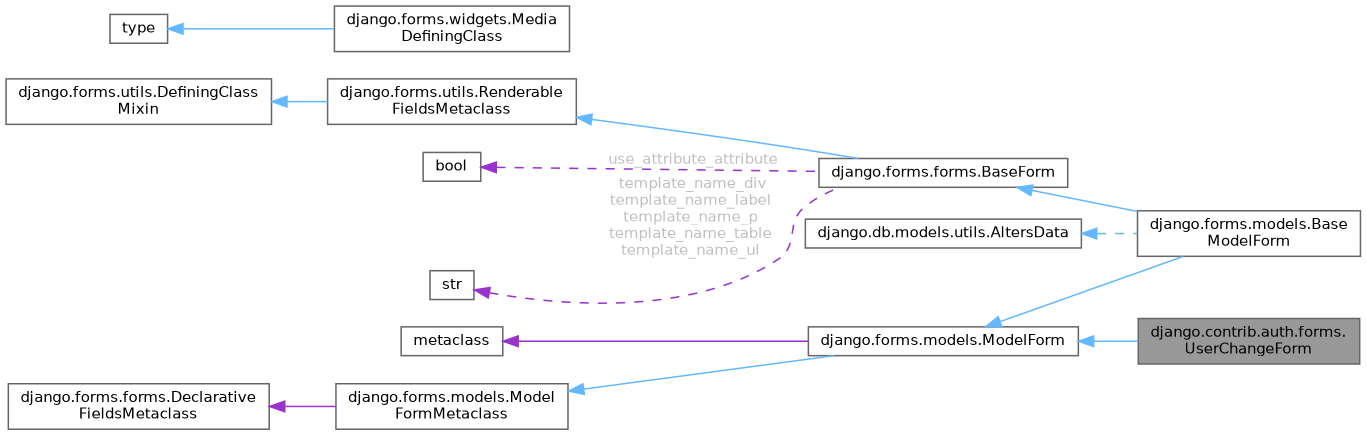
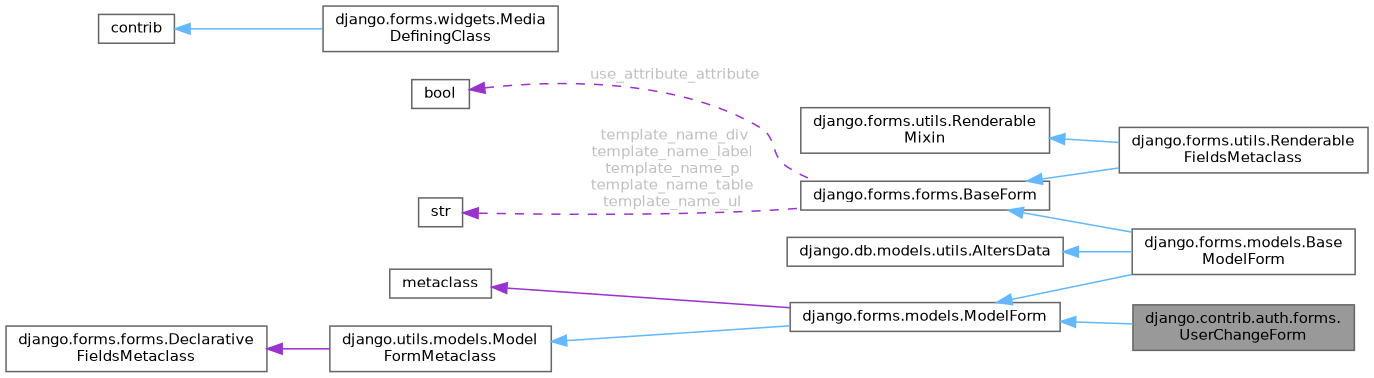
node "type": label "type" -> "contrib"
node "django.forms.utils.DefiningClass Mixin": label "django.forms.utils.DefiningClass Mixin" -> "django.forms.utils.Renderable Mixin"
edge "django.forms.forms.BaseForm" -> "django.forms.utils.Renderable FieldsMetaclass": reversed
edge "django.forms.models.Base ModelForm" -> "django.db.models.utils.AltersData": style dashed -> solid
node "django.forms.models.Model FormMetaclass": label "django.forms.models.Model FormMetaclass" -> "django.utils.models.Model FormMetaclass"
